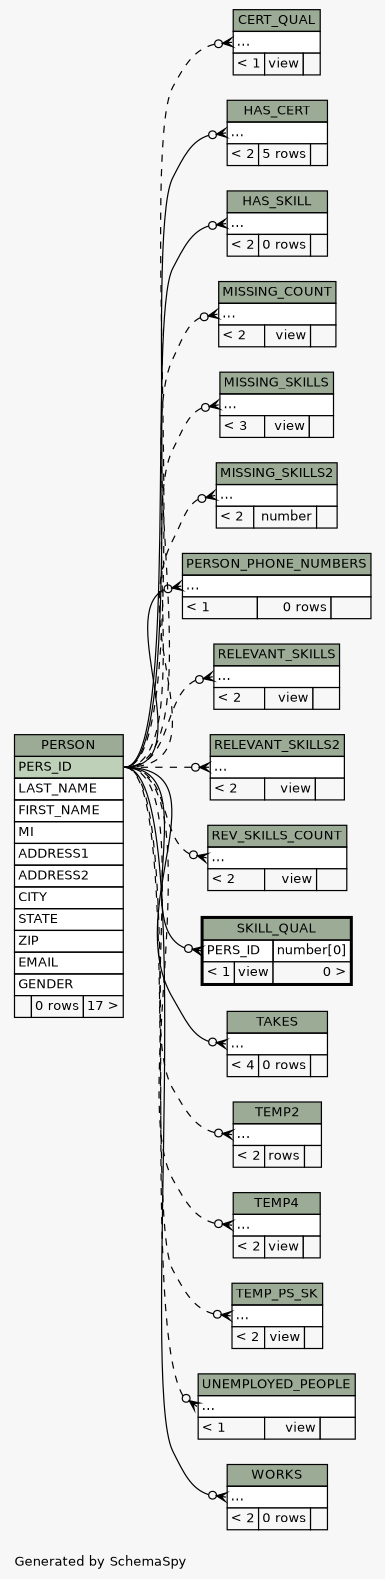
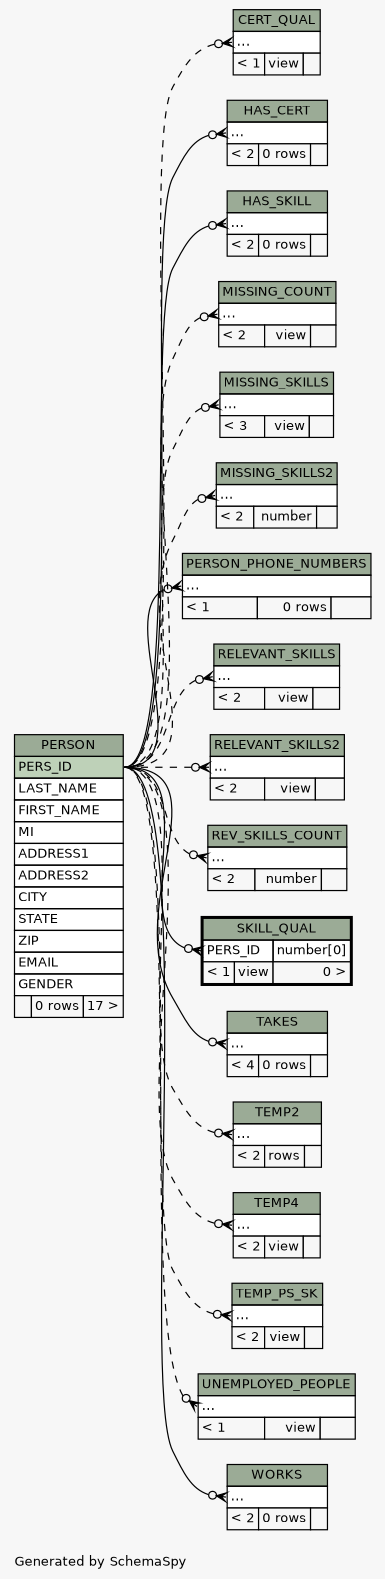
node "HAS_CERT": text "5 rows" -> "0 rows"
node "REV_SKILLS_COUNT": text "view" -> "number"
